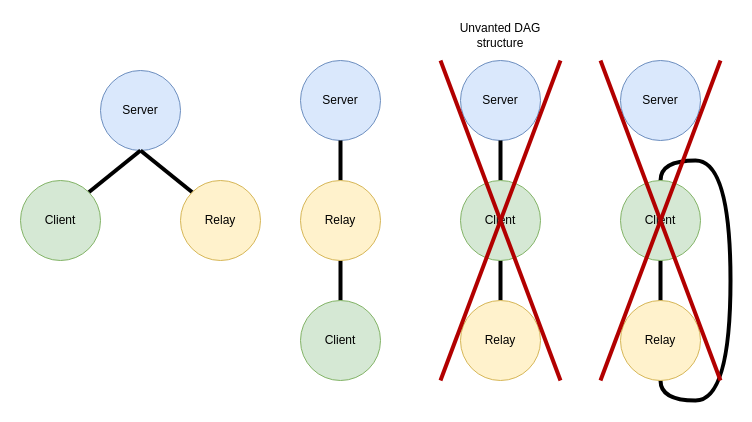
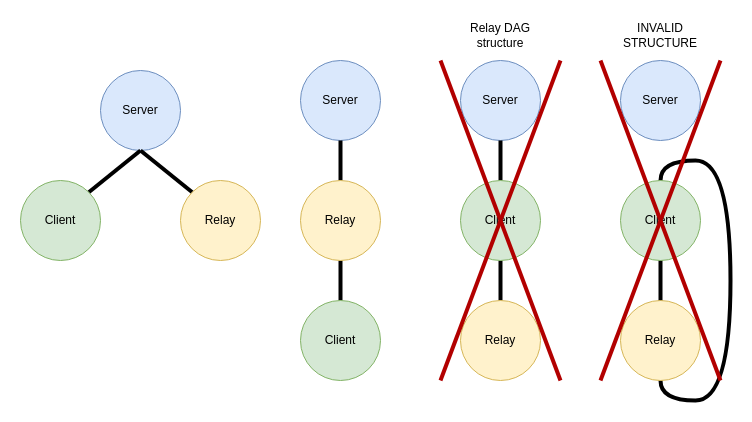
node "Unvanted DAG structure": label "Unvanted DAG structure" -> "Relay DAG structure"
node "INVALID STRUCTURE": added
